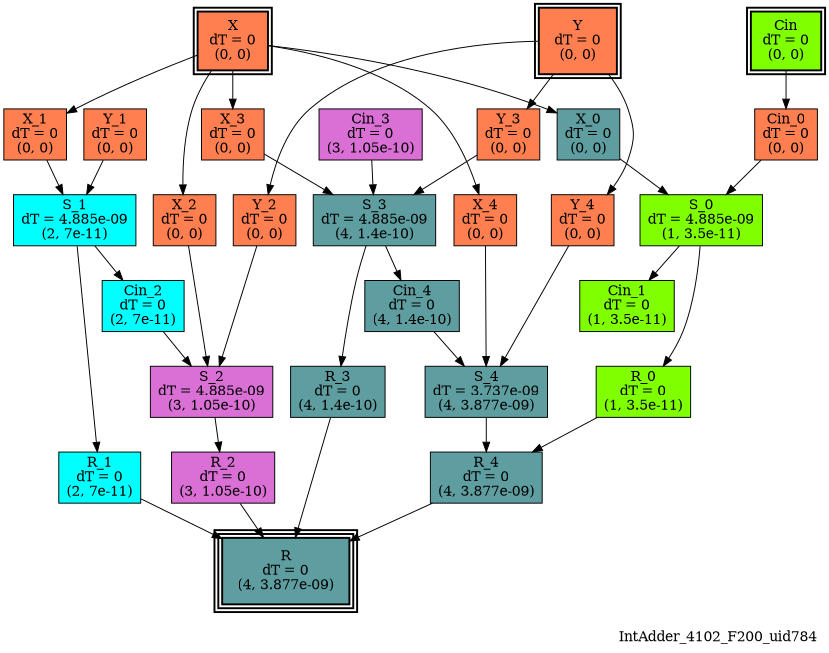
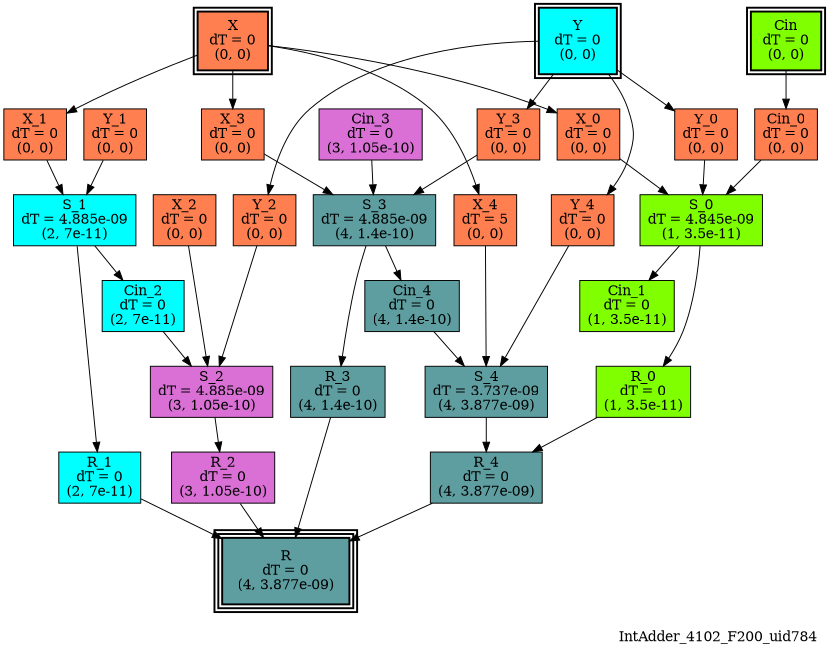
node "Y dT = 0 (0, 0)": fillcolor coral -> cyan
edge "X dT = 0 (0, 0)" -> "X_2 dT = 0 (0, 0)": removed
node "X_0 dT = 0 (0, 0)": fillcolor cadetblue -> coral
node "Y_0 dT = 0 (0, 0)": added
node "X_4 dT = 0 (0, 0)": label "X_4 dT = 0 (0, 0)" -> "X_4 dT = 5 (0, 0)"
node "S_0 dT = 4.885e-09 (1, 3.5e-11)": label "S_0 dT = 4.885e-09 (1, 3.5e-11)" -> "S_0 dT = 4.845e-09 (1, 3.5e-11)"
